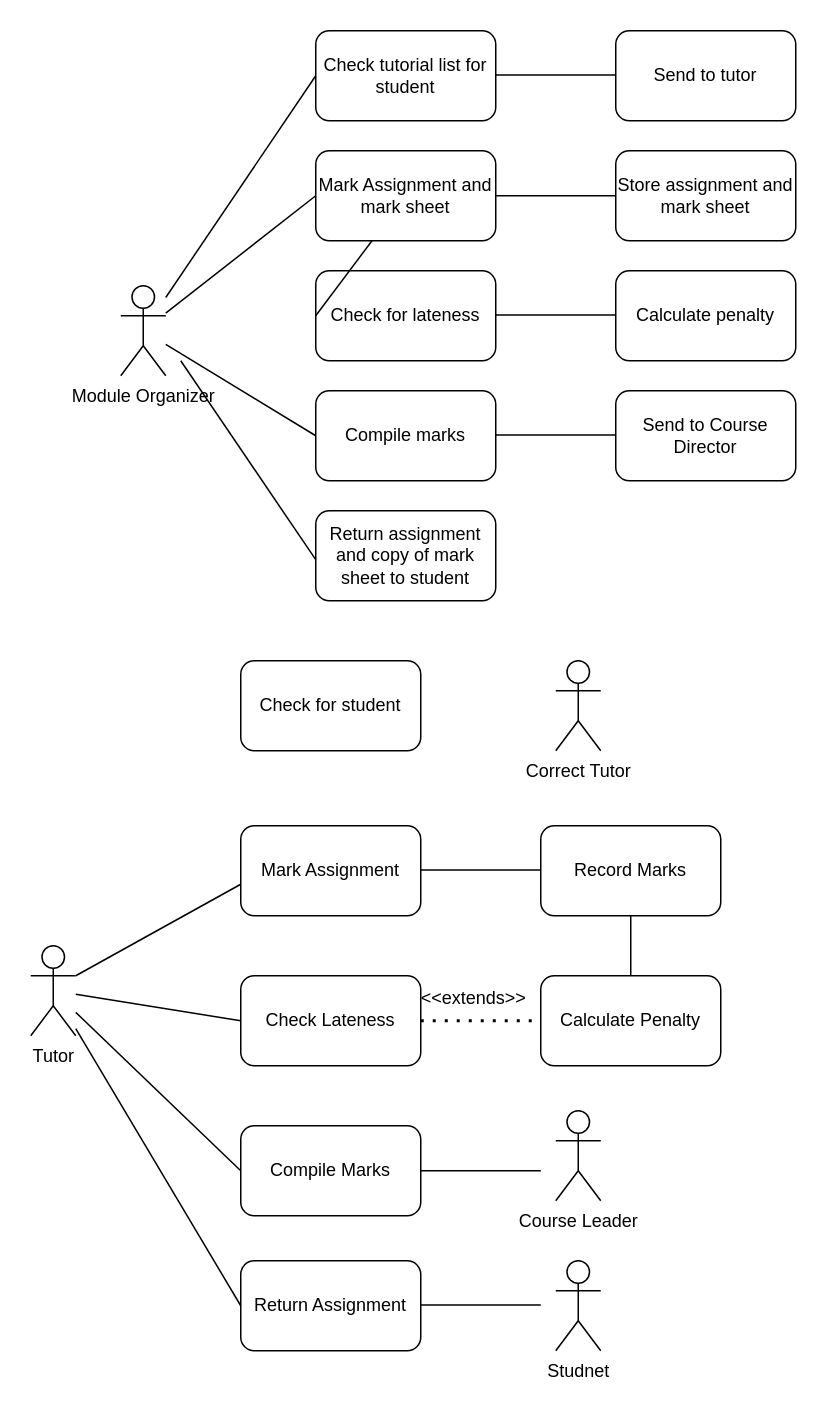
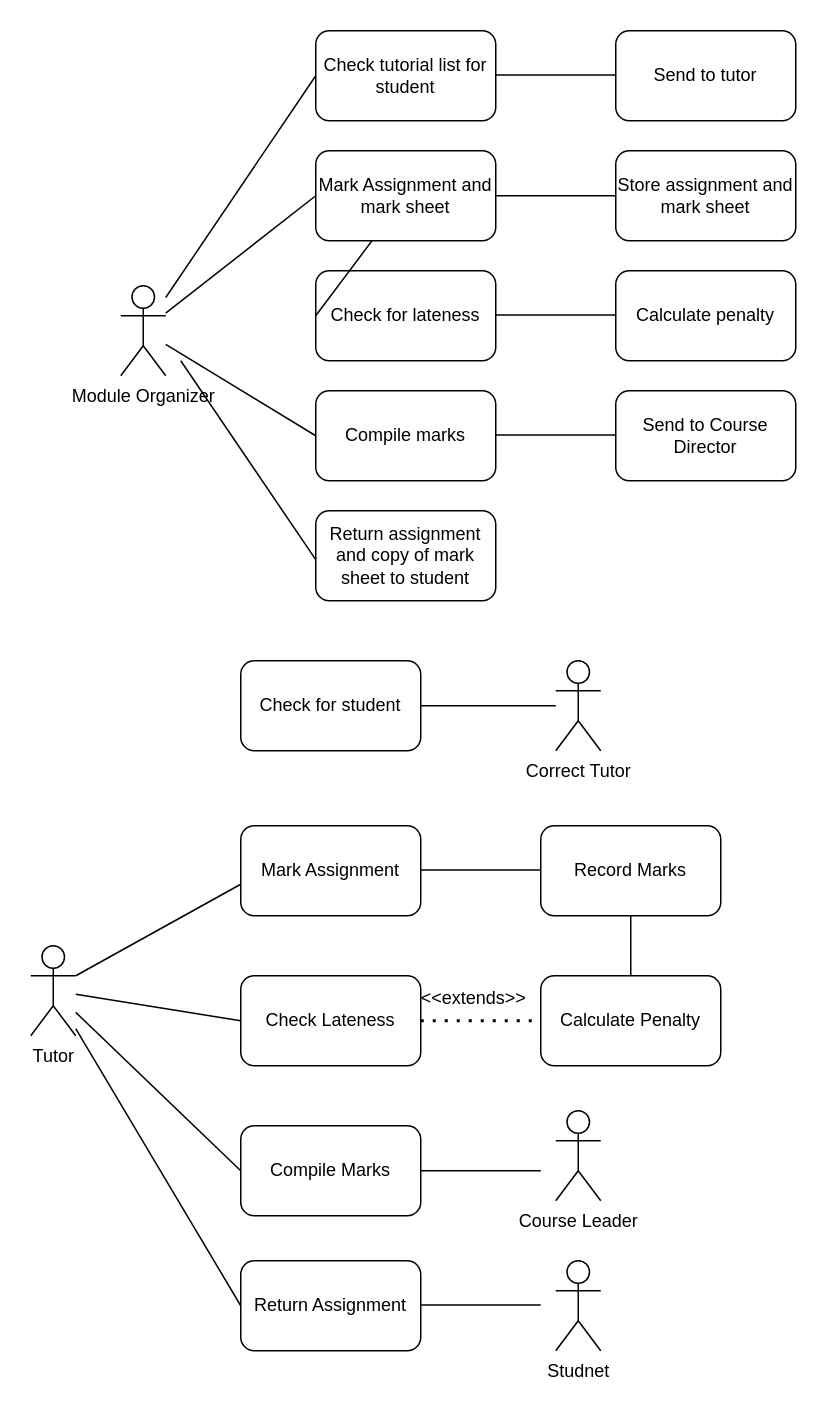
edge "Check for student" -- "Correct Tutor": added
